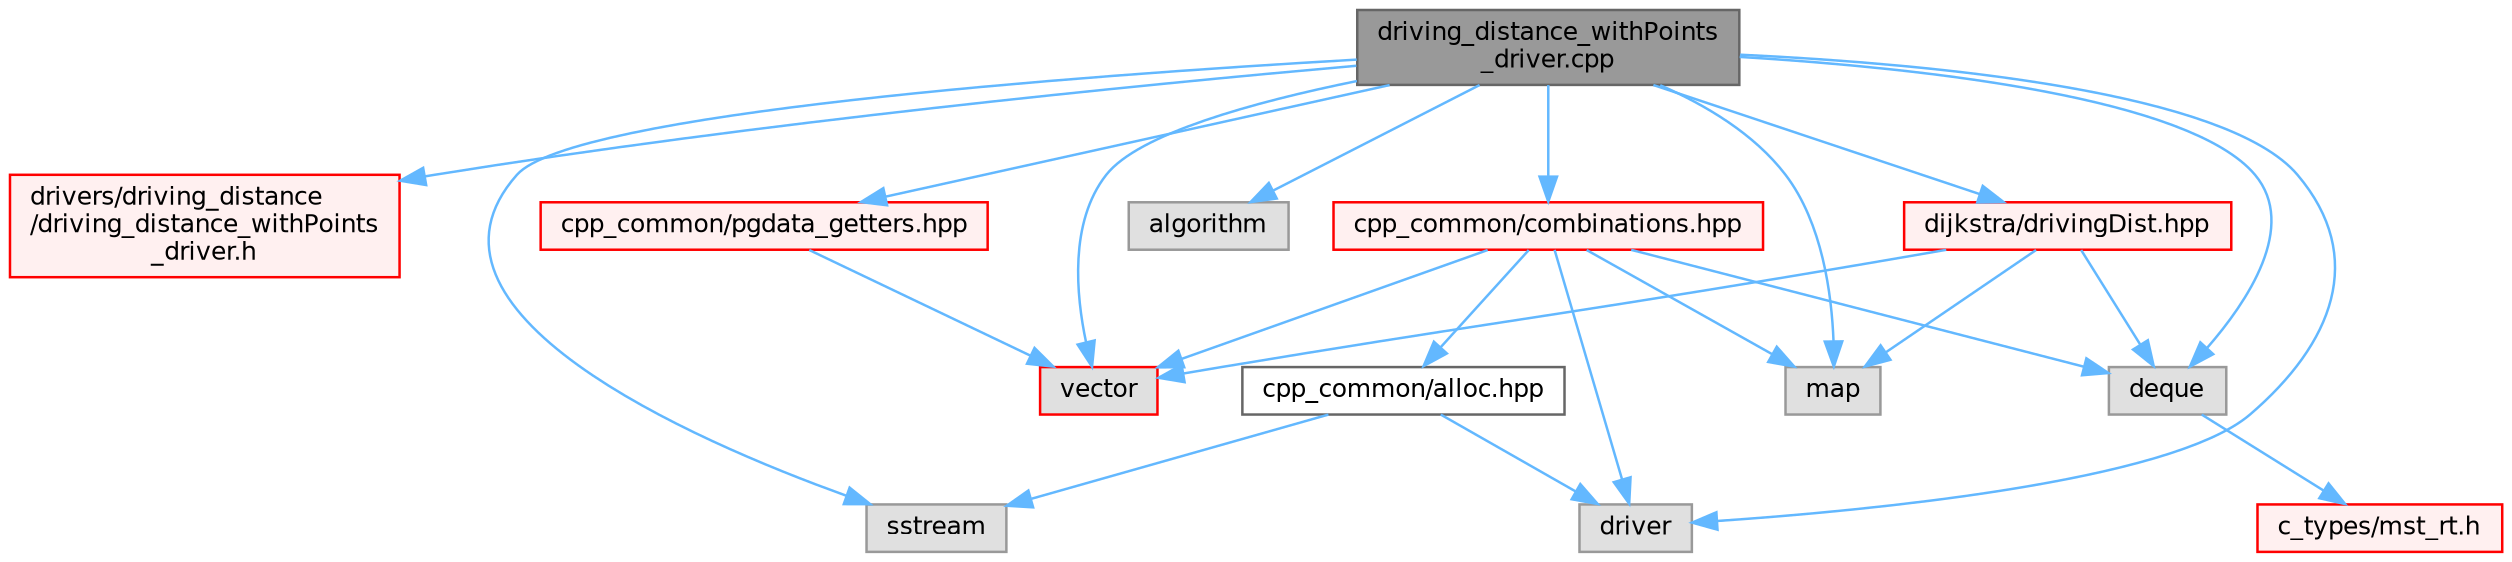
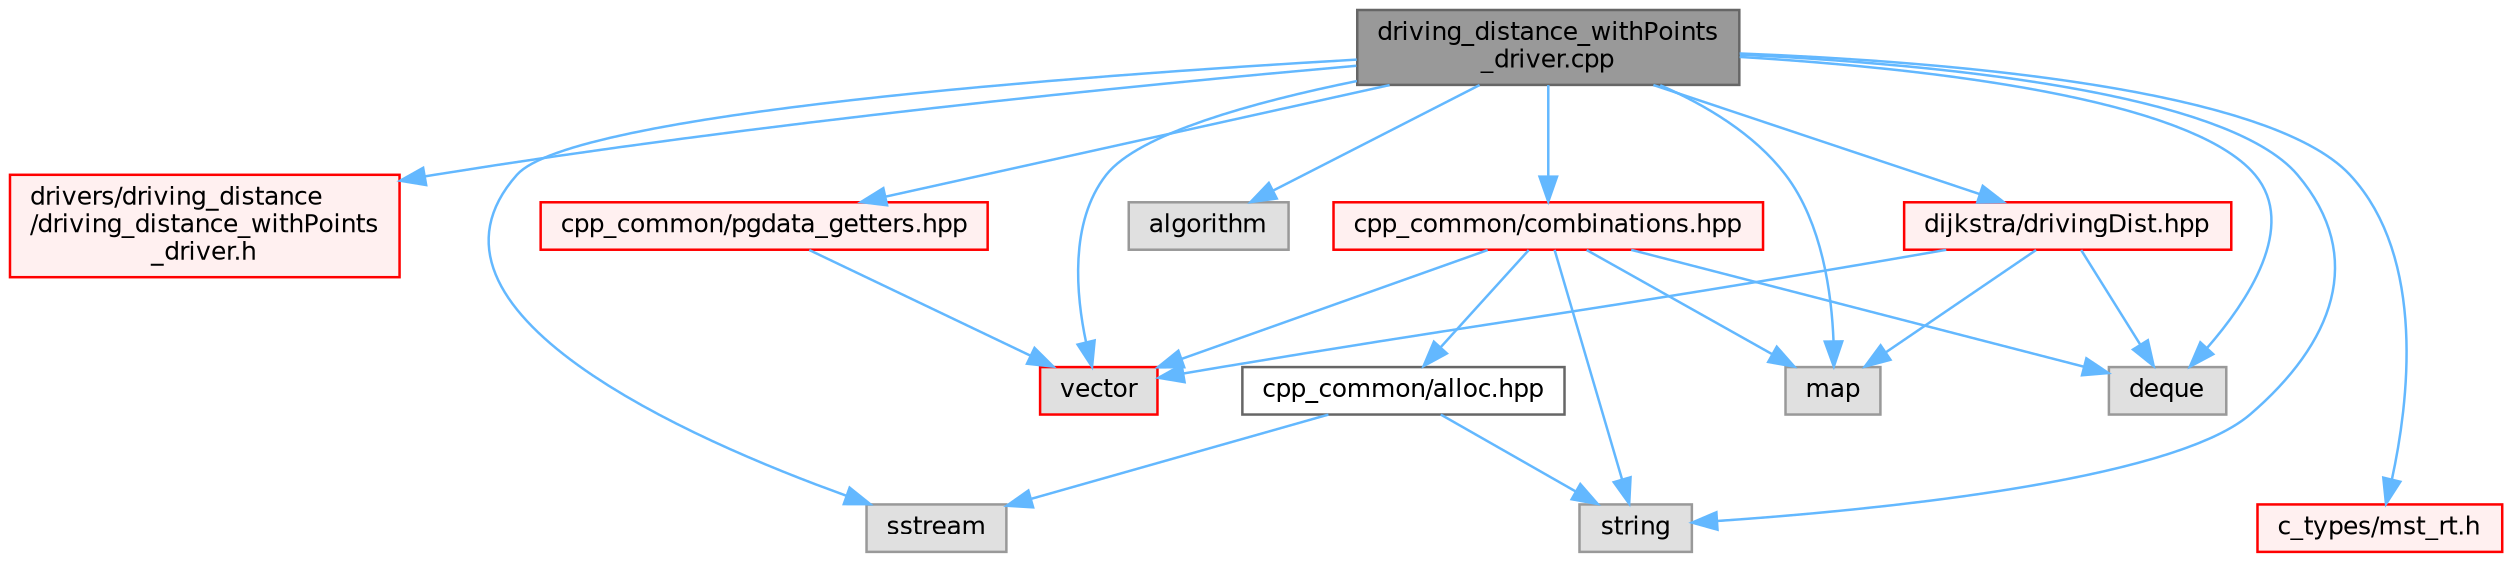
edge "deque" -> "c_types/mst_rt.h": now "driving_distance_withPoints _driver.cpp" -> "c_types/mst_rt.h"
node "driver": label "driver" -> "string"
